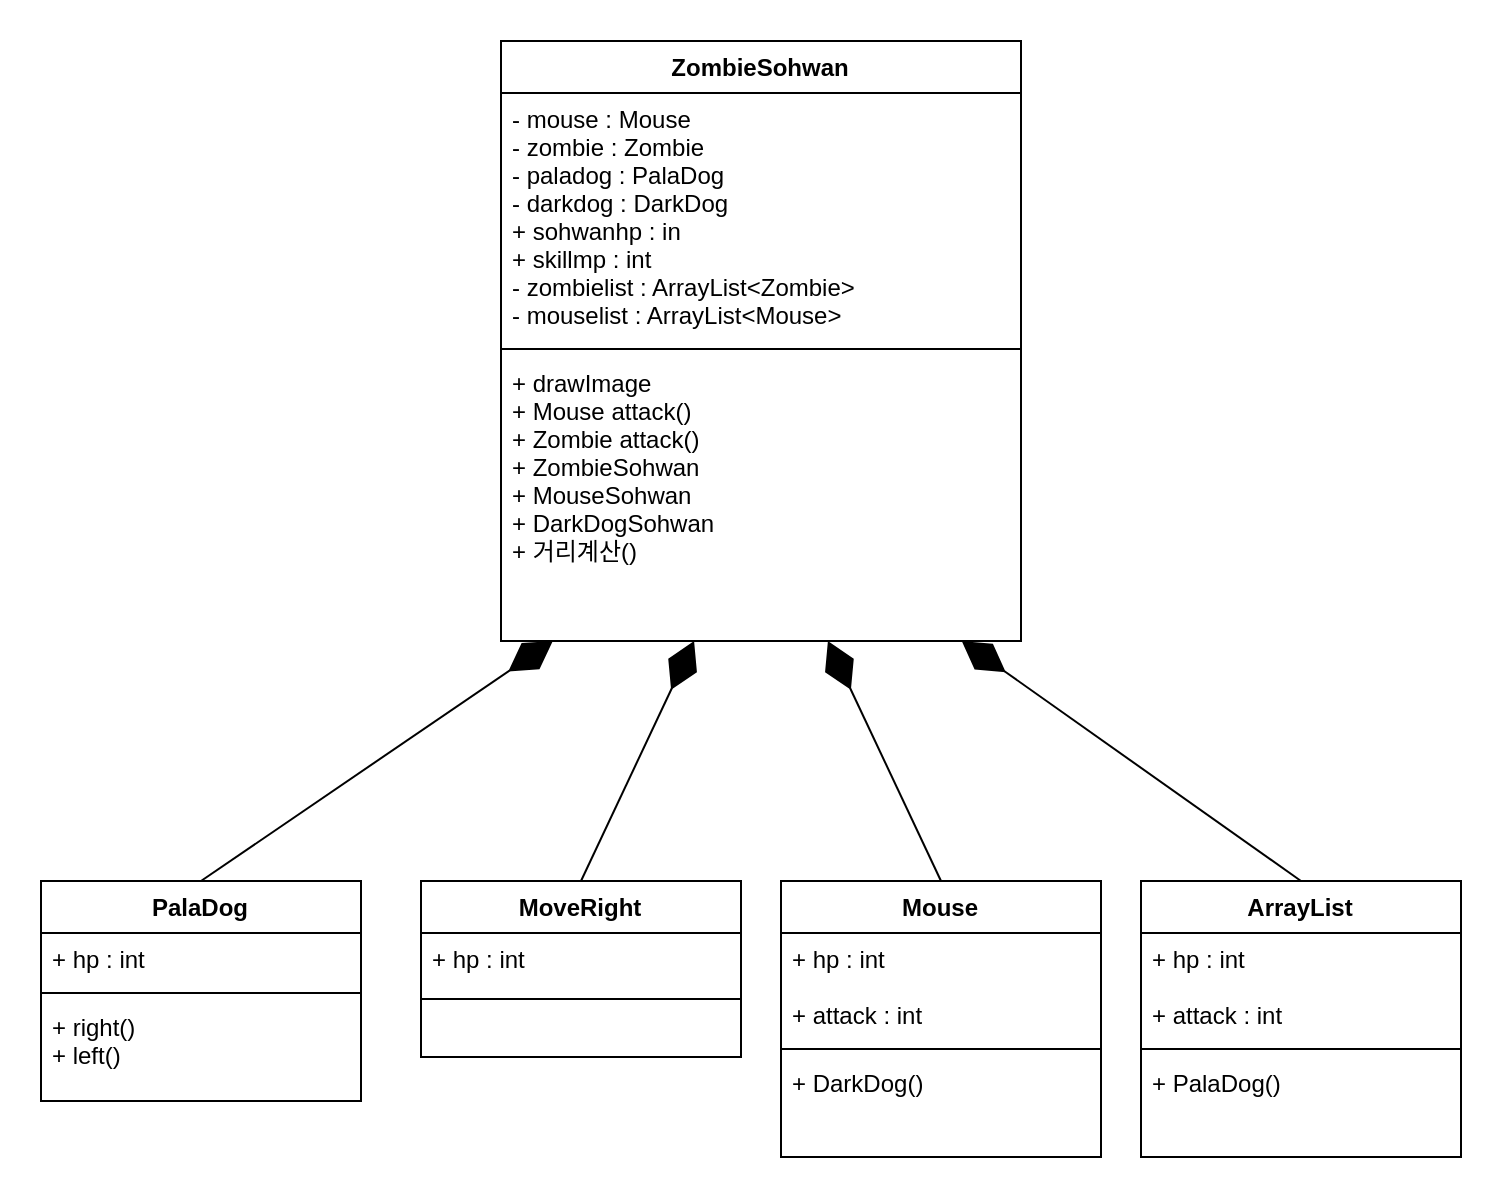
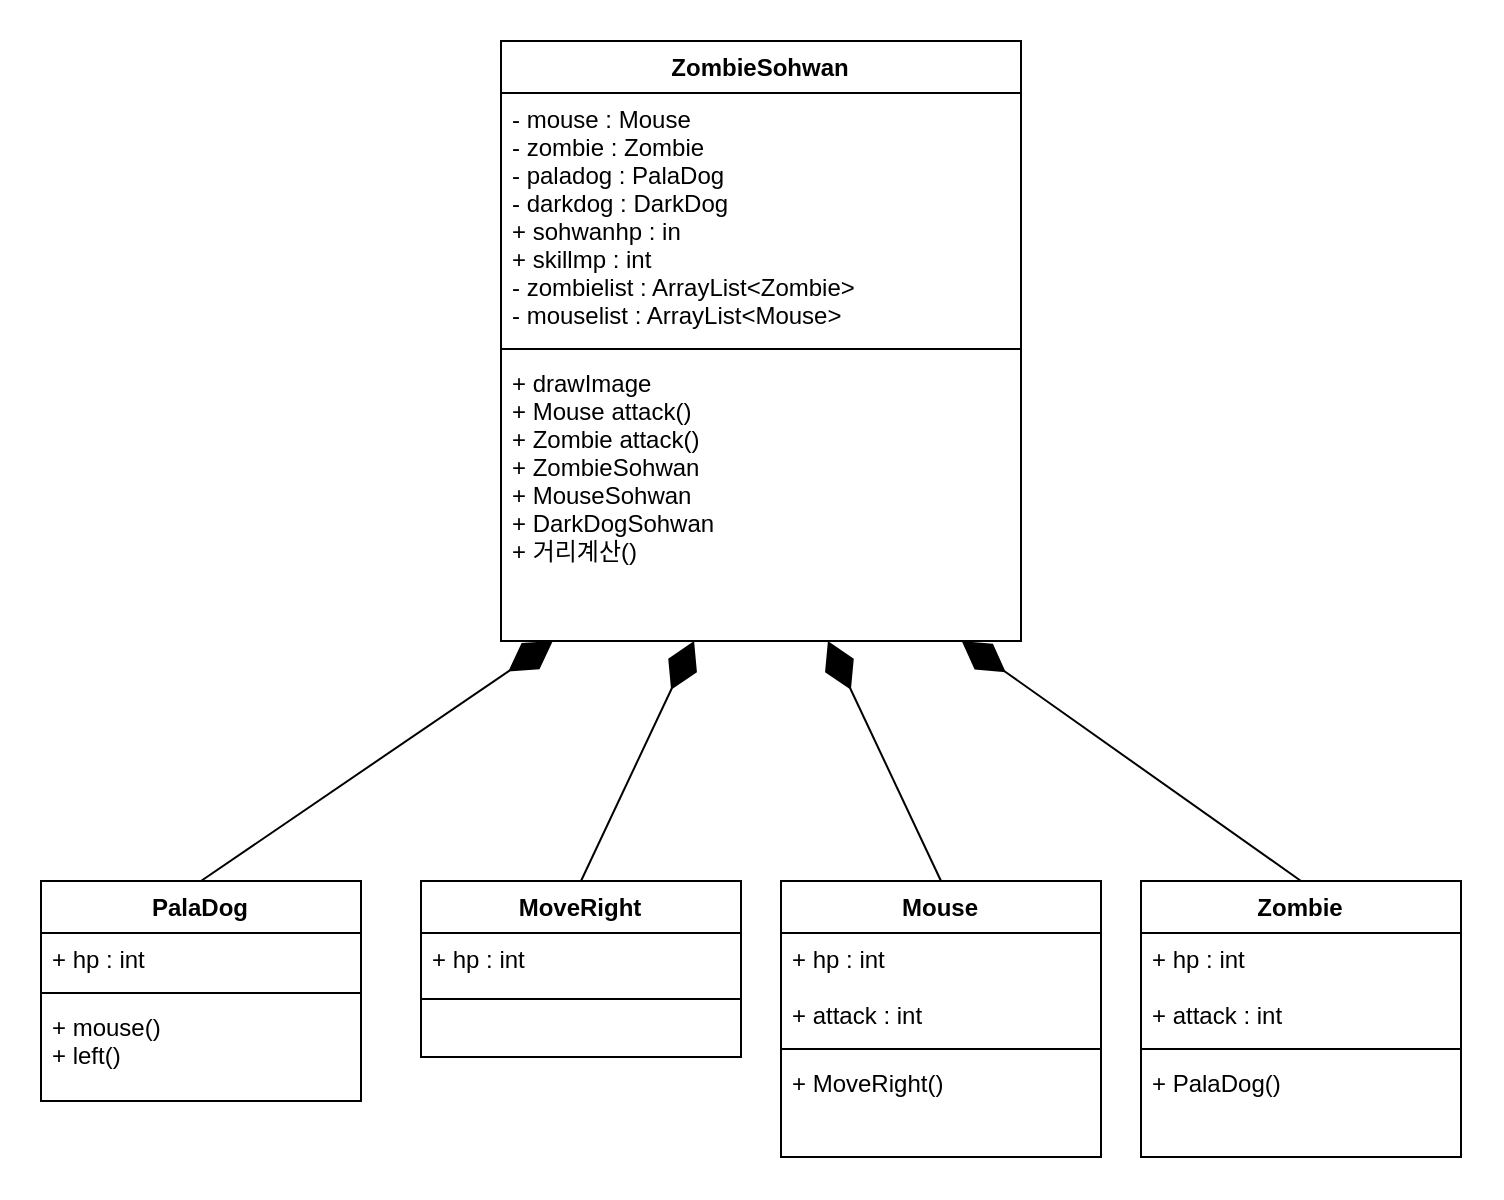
node "ArrayList": label "ArrayList" -> "Zombie"
node "+ right() + left()": label "+ right() + left()" -> "+ mouse() + left()"
node "+ DarkDog()": label "+ DarkDog()" -> "+ MoveRight()"
